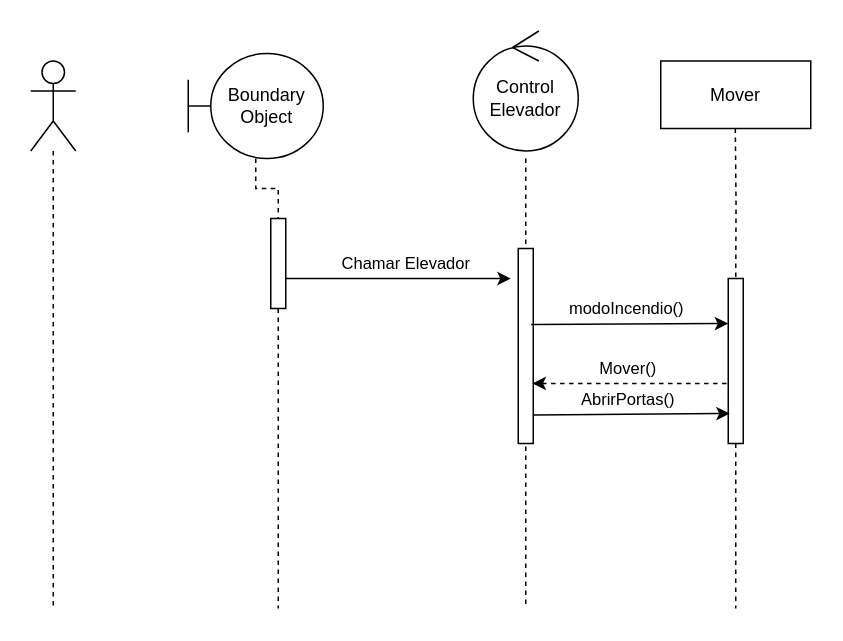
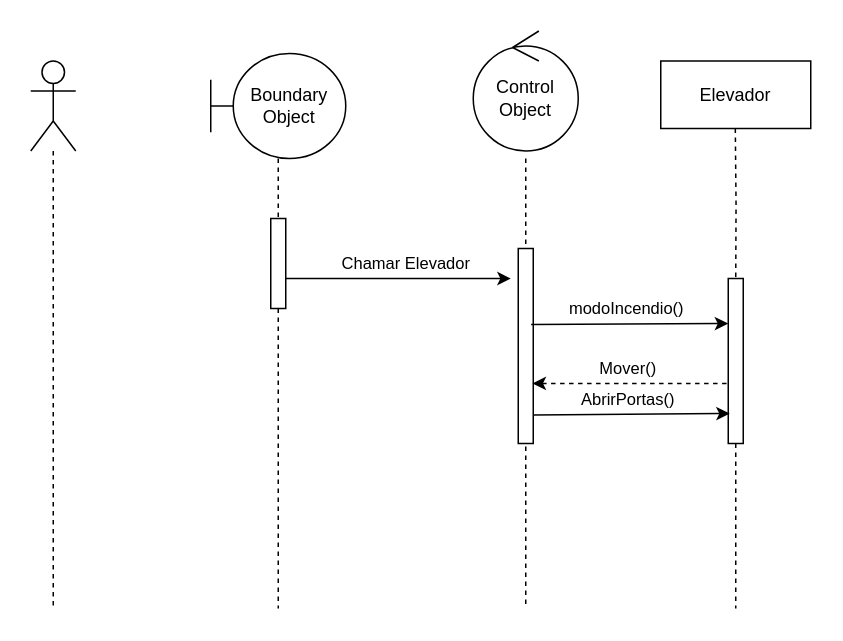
node "Mover": label "Mover" -> "Elevador"
node "Control Elevador": label "Control Elevador" -> "Control Object"
node "Boundary Object": moved (256, 106) -> (278, 106)
